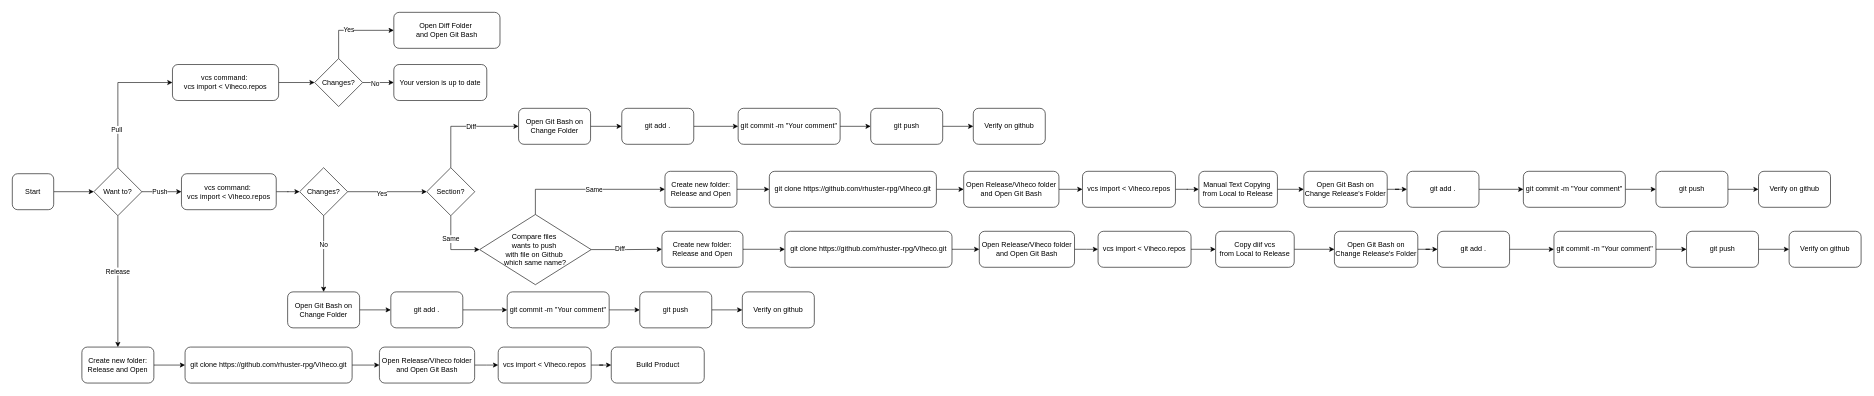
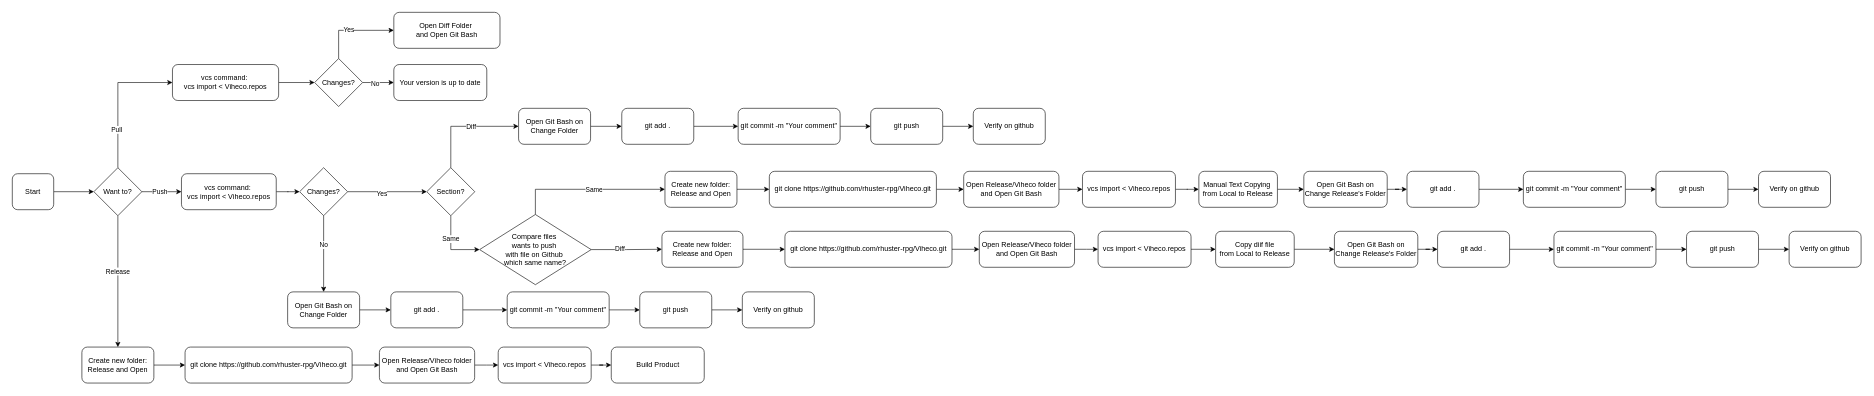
node "Copy diif vcs from Local to Release": label "Copy diif vcs from Local to Release" -> "Copy diif file from Local to Release"
